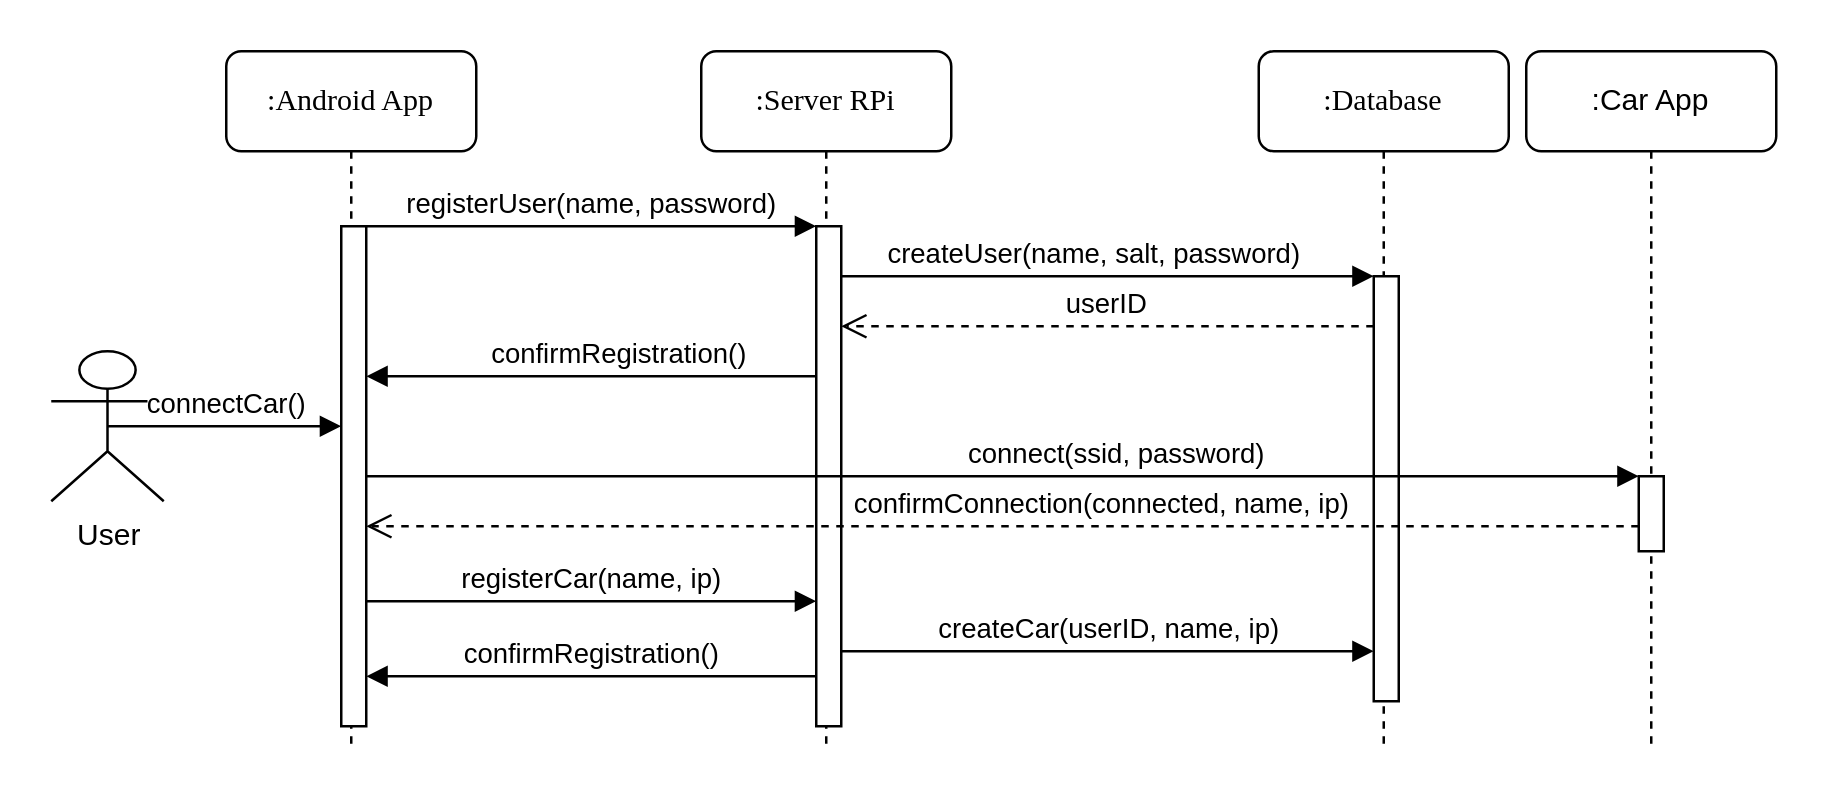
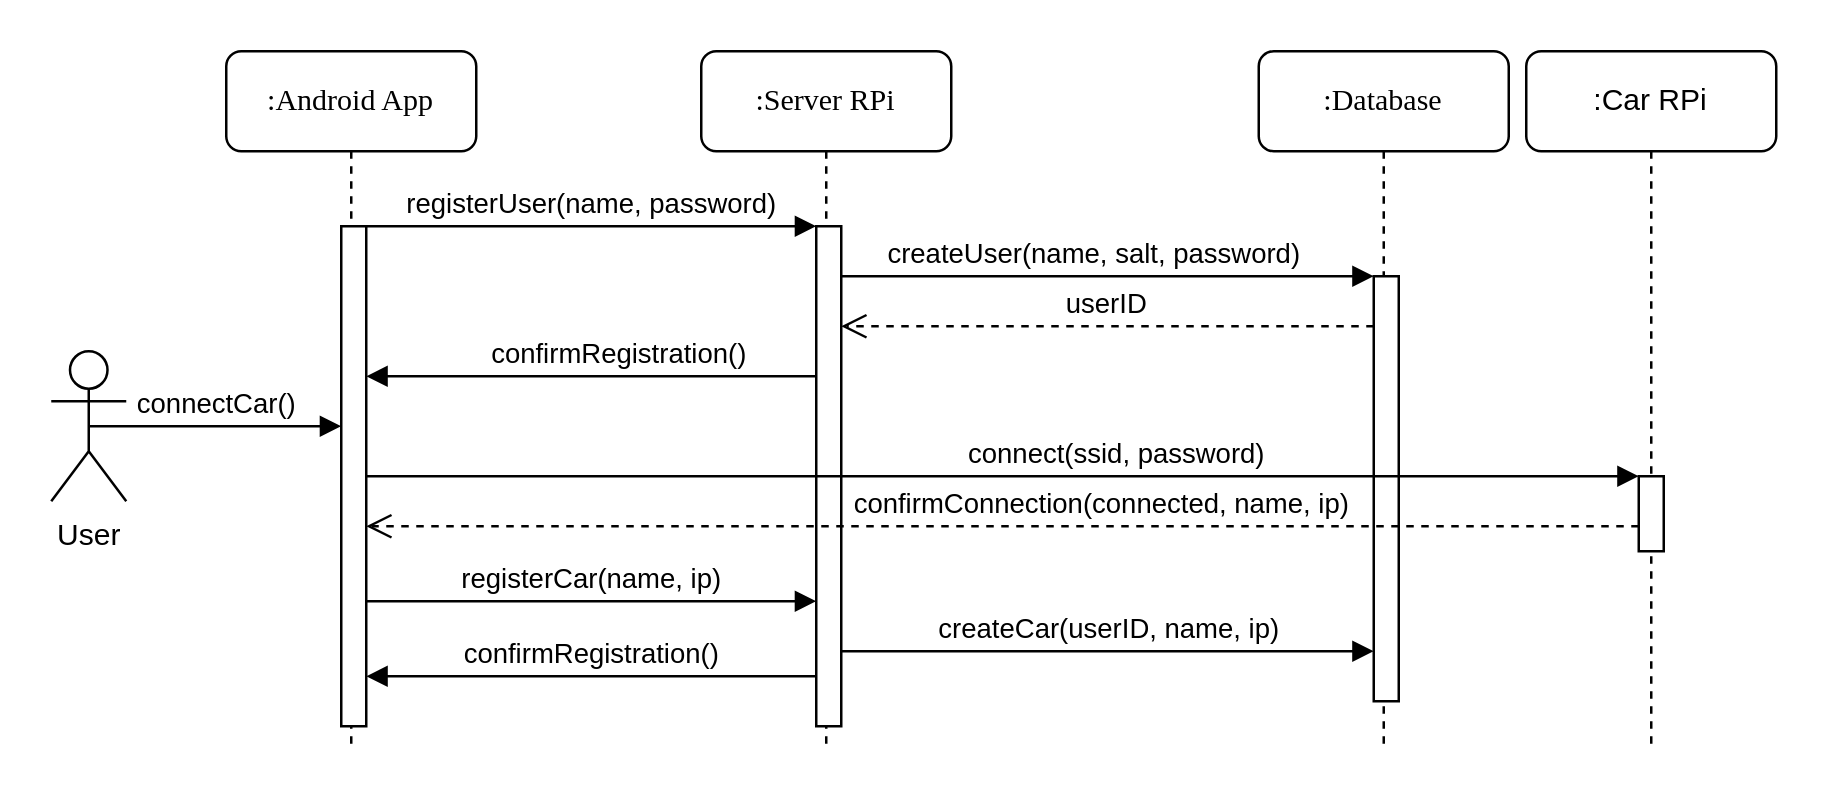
node ":Car App": label ":Car App" -> ":Car RPi"
node "User": size 113x150 -> 75x150
